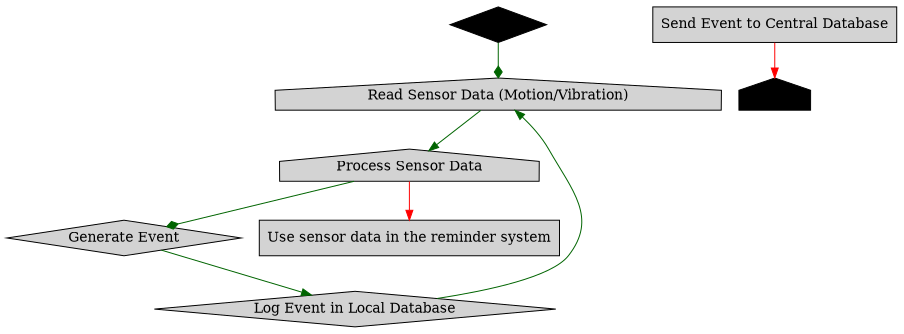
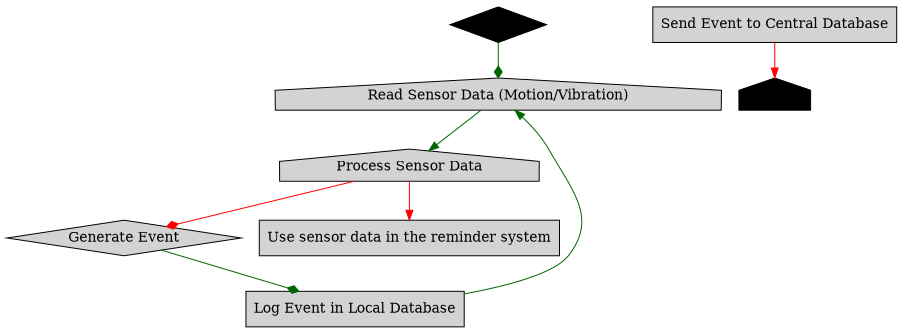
edge "Process Sensor Data" -> "Generate Event": color darkgreen -> red
edge "Generate Event" -> "Log Event in Local Database": arrowhead normal -> diamond
node "Log Event in Local Database": shape diamond -> box
